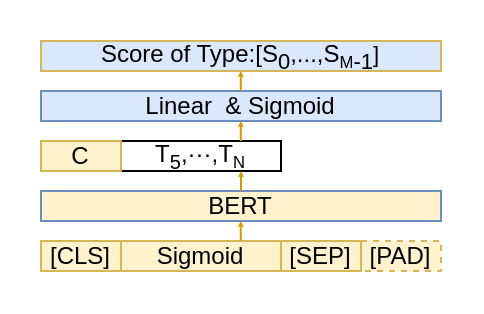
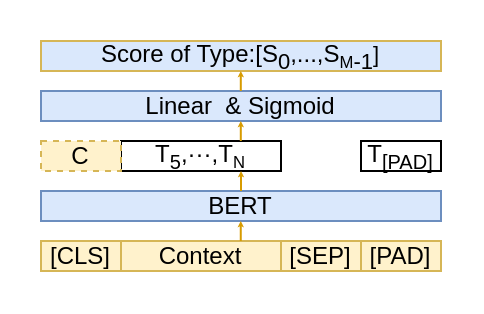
node "C": style solid -> dashed
node "T[PAD]": added
node "BERT": fillcolor #fff2cc -> #dae8fc
node "[PAD]": style dashed -> solid
node "Sigmoid": label "Sigmoid" -> "Context"
